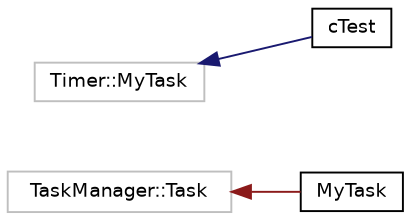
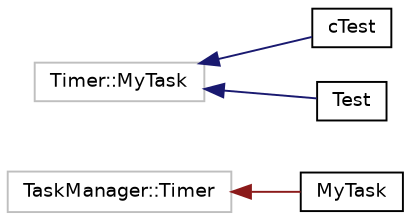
node "Test": added
node "TaskManager::Task": label "TaskManager::Task" -> "TaskManager::Timer"
